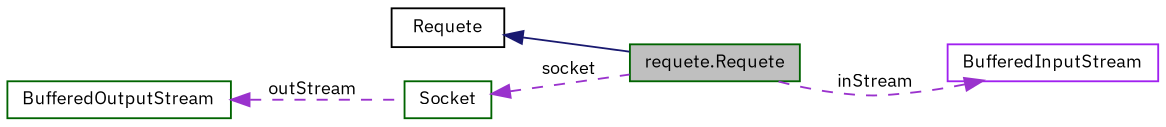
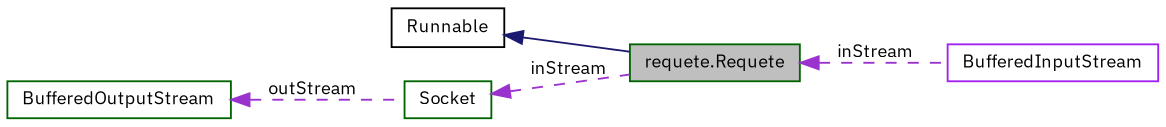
node "Requete": label "Requete" -> "Runnable"
edge "requete.Requete" -> "Socket": label " socket" -> " inStream"
edge "requete.Requete" -> "BufferedInputStream": reversed
